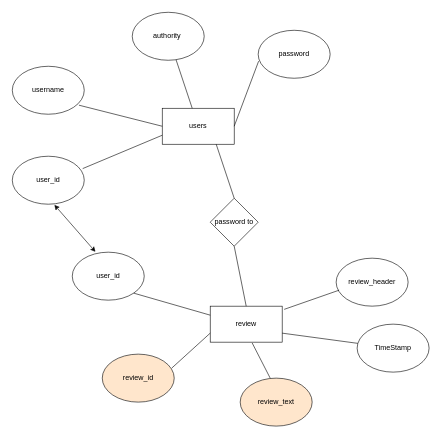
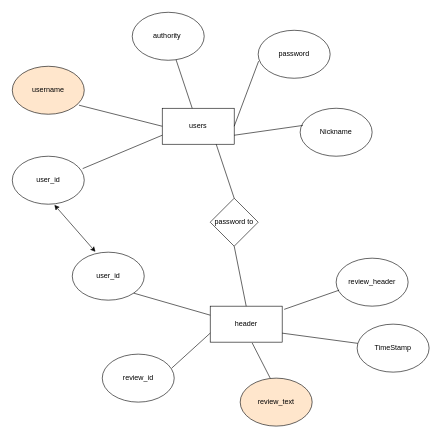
node "username": fillcolor #ffffff -> #ffe6cc
edge "users" -- "Nickname": added
node "Nickname": added
node "review": label "review" -> "header"
node "review_id": fillcolor #ffe6cc -> #ffffff
